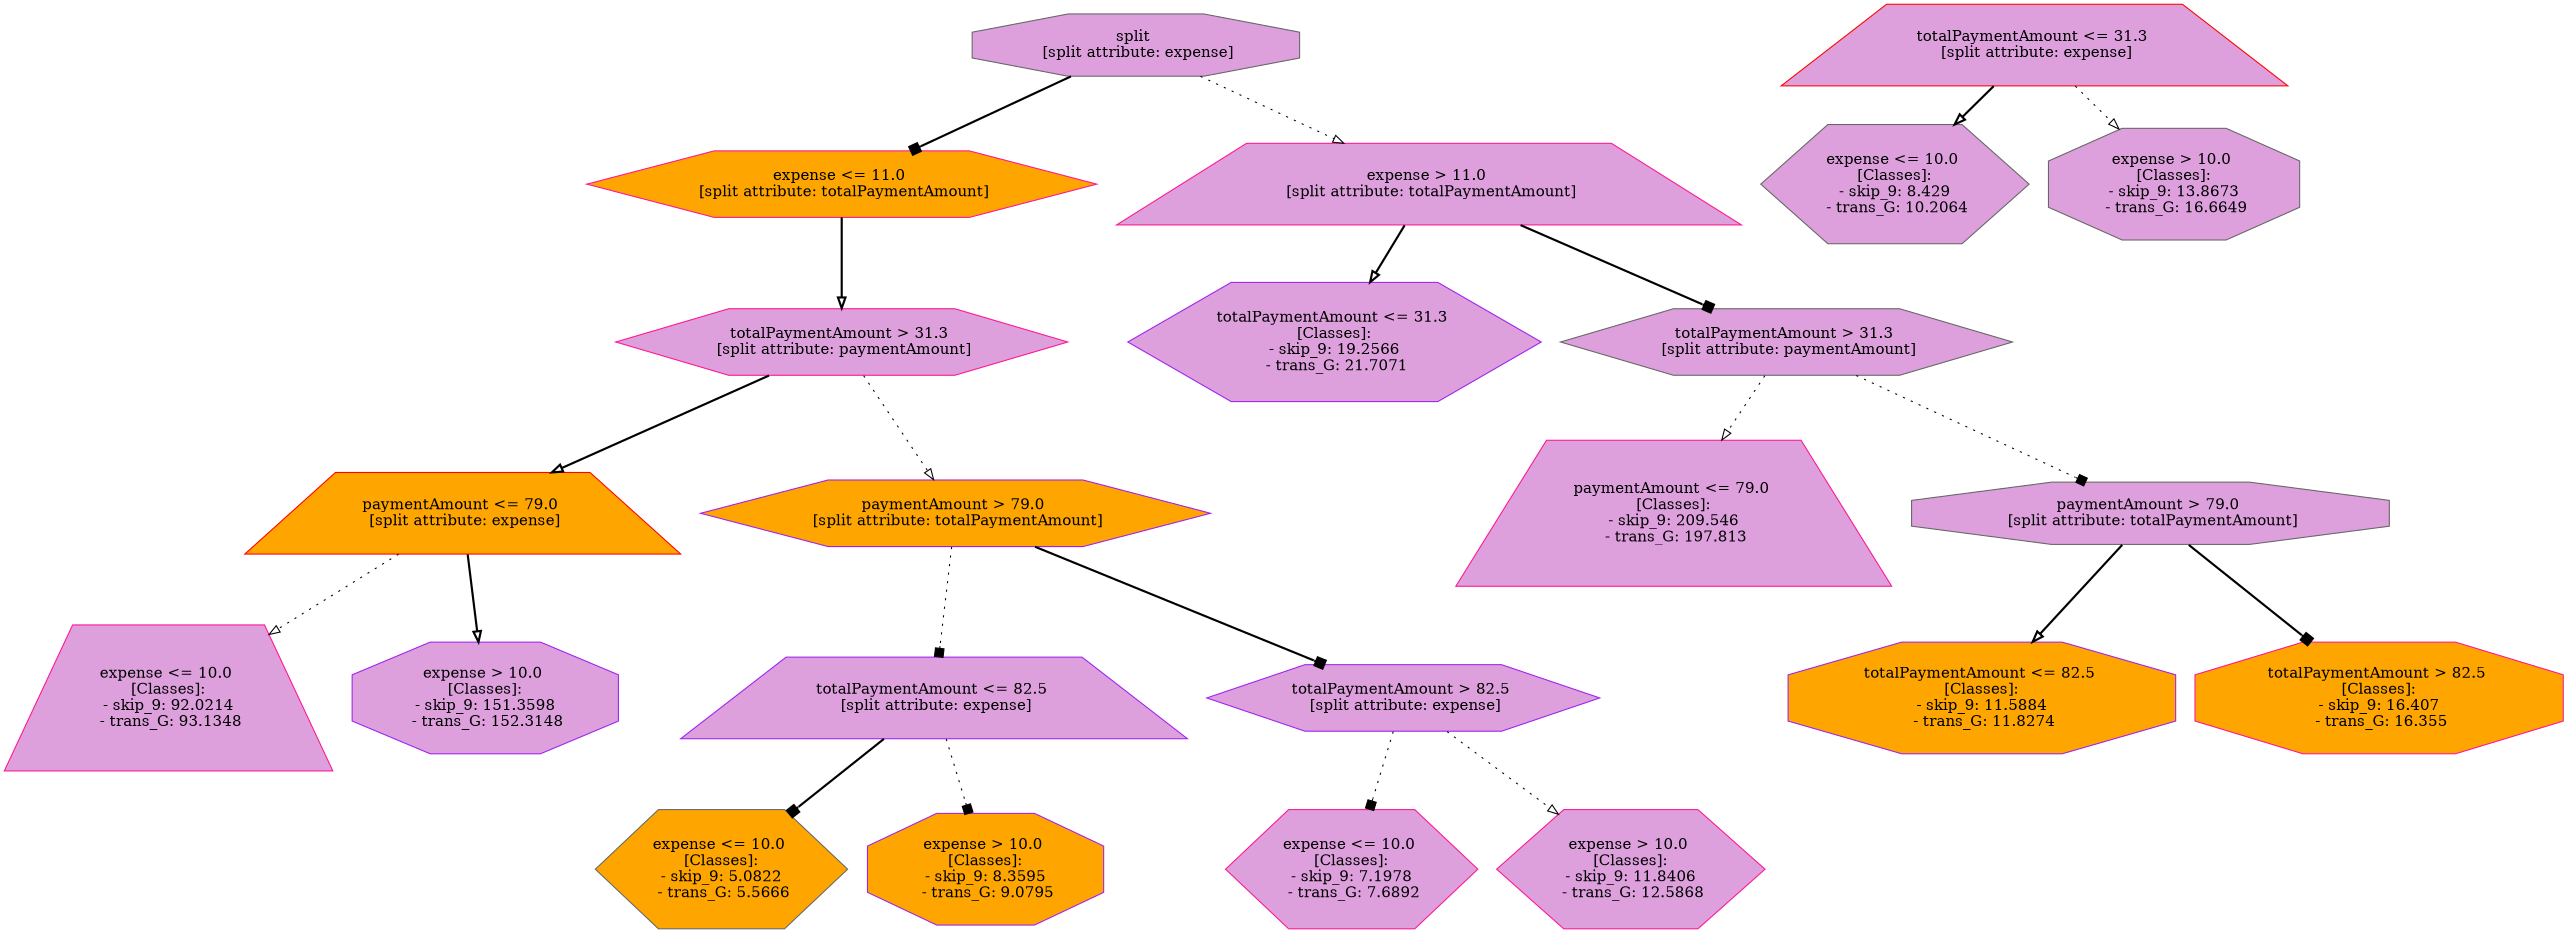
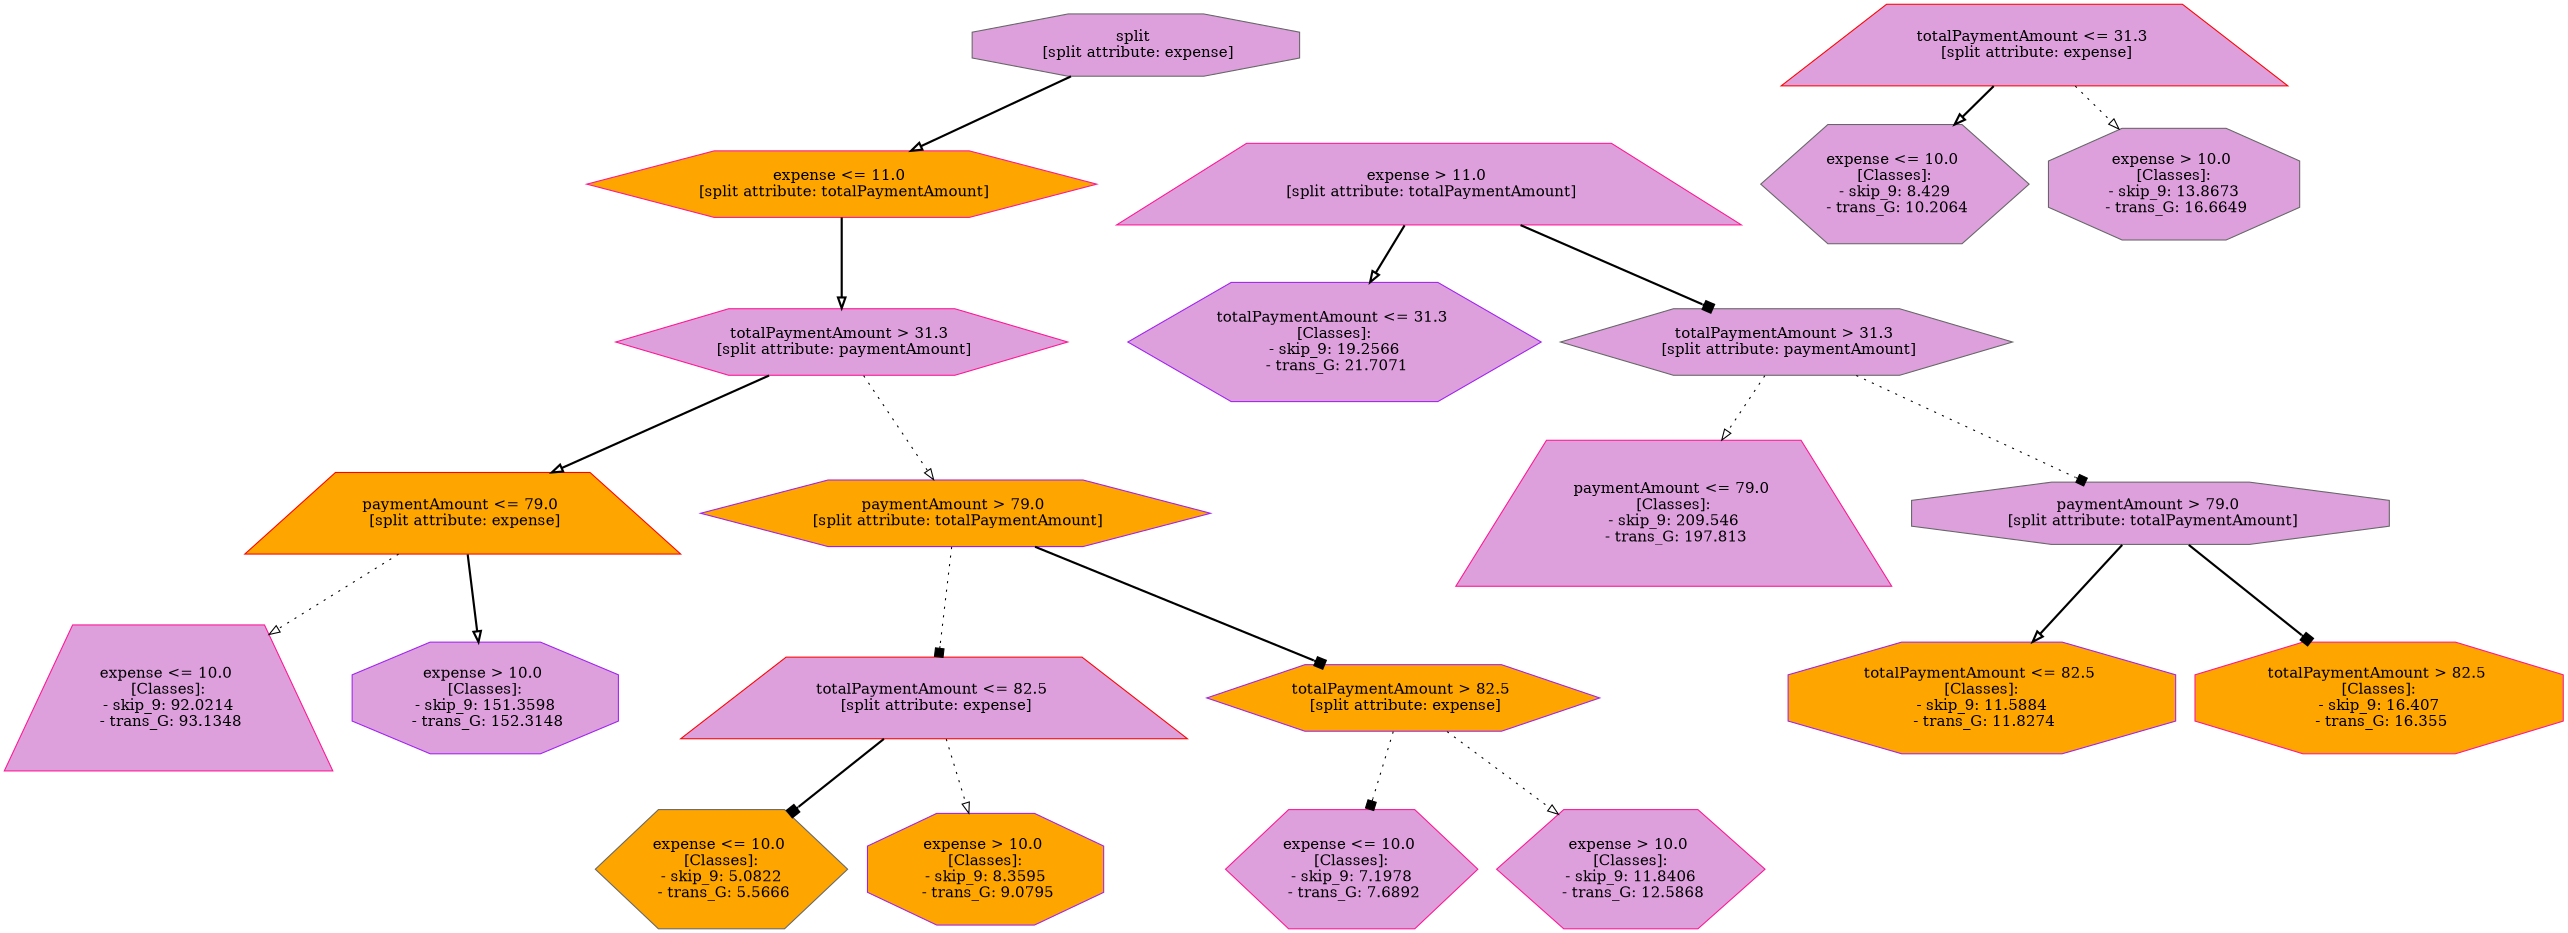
edge "split [split attribute: expense]" -> "expense > 11.0 [split attribute: totalPaymentAmount]": removed
edge "split [split attribute: expense]" -> "expense <= 11.0 [split attribute: totalPaymentAmount]": arrowhead box -> onormal
node "totalPaymentAmount <= 82.5 [split attribute: expense]": color purple -> red
node "totalPaymentAmount > 82.5 [split attribute: expense]": fillcolor plum -> orange
edge "totalPaymentAmount <= 82.5 [split attribute: expense]" -> "expense > 10.0 [Classes]: - skip_9: 8.3595 - trans_G: 9.0795": arrowhead box -> onormal
